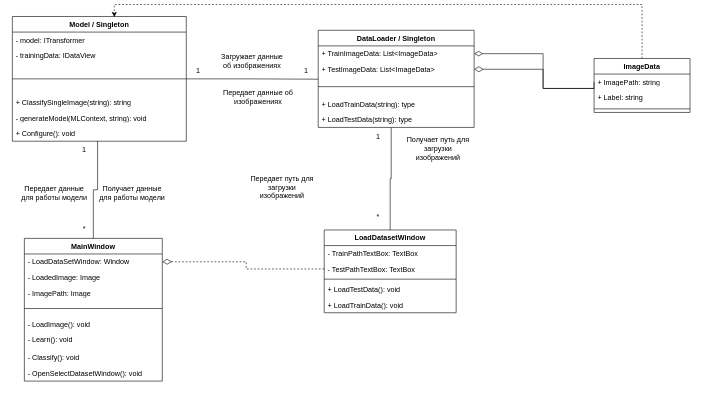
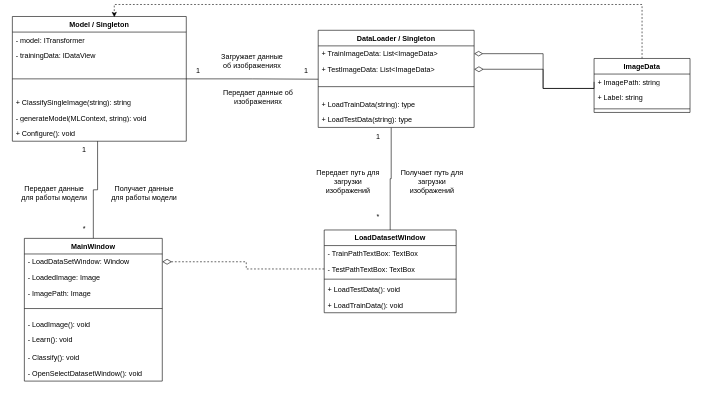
node "Получает путь для загрузки изображений": moved (438, 149) -> (432, 182)
node "Передает путь для загрузки изображений": moved (282, 188) -> (348, 182)
node "Получает данные для работы модели": moved (132, 194) -> (144, 194)
